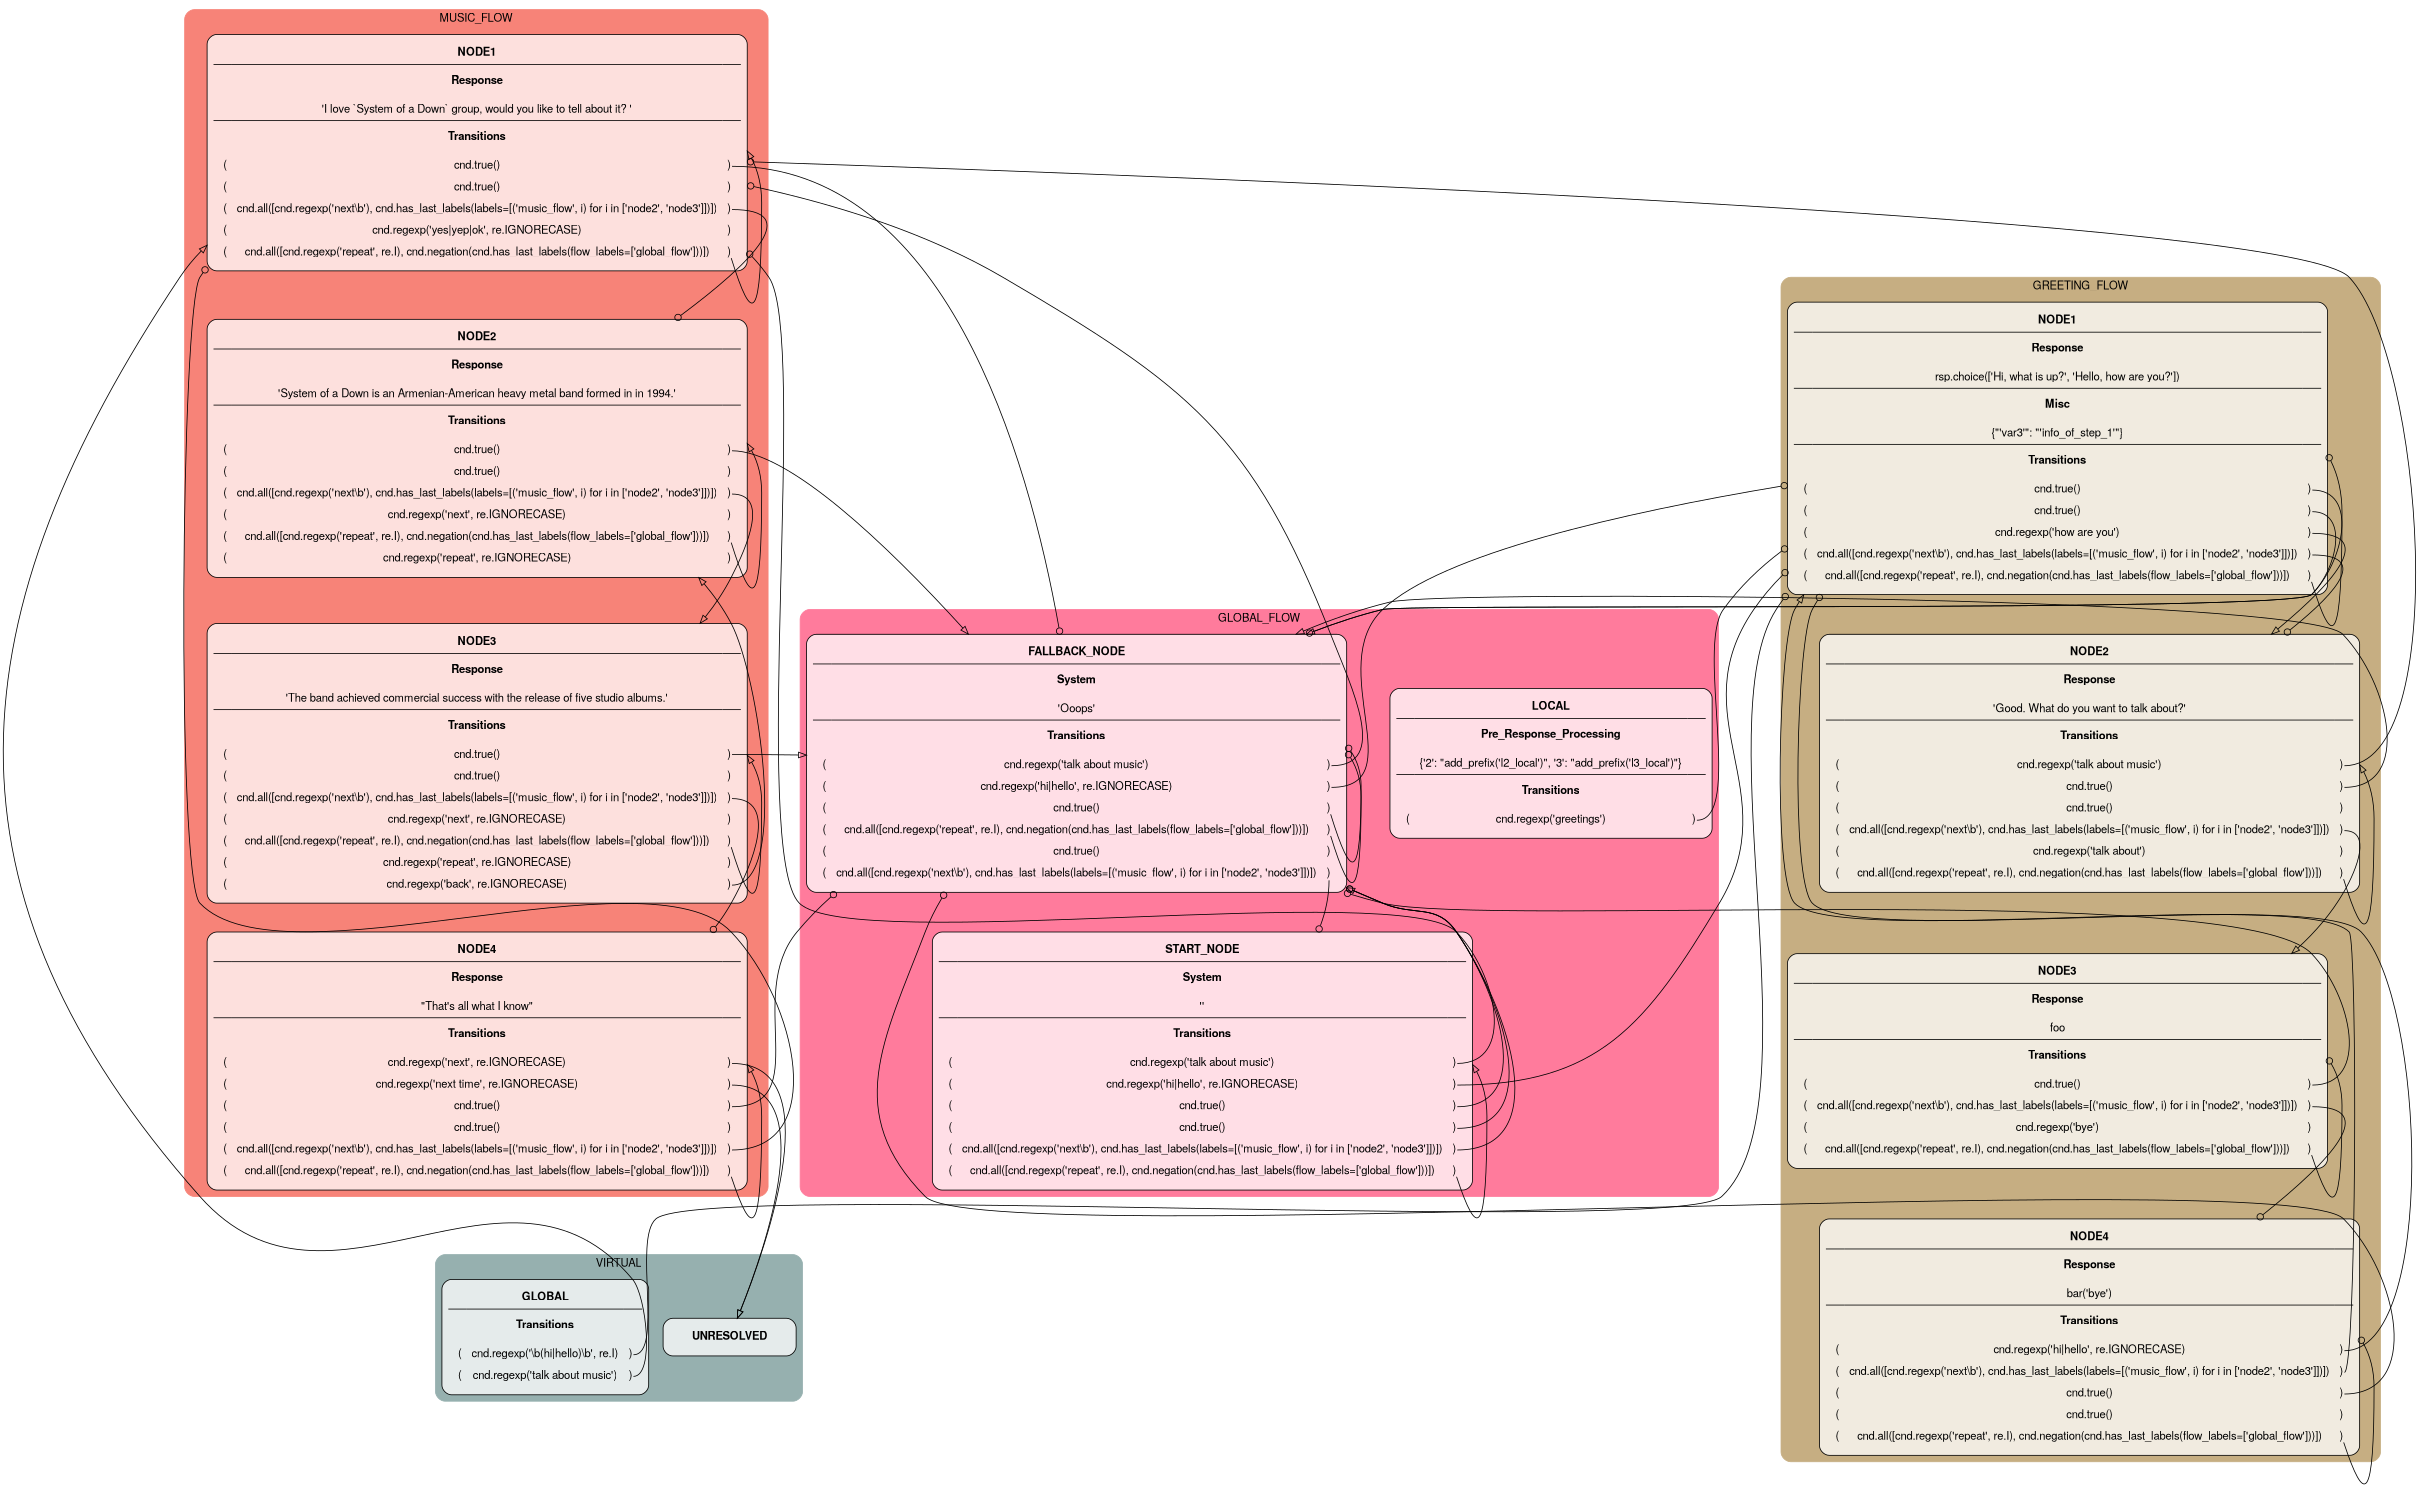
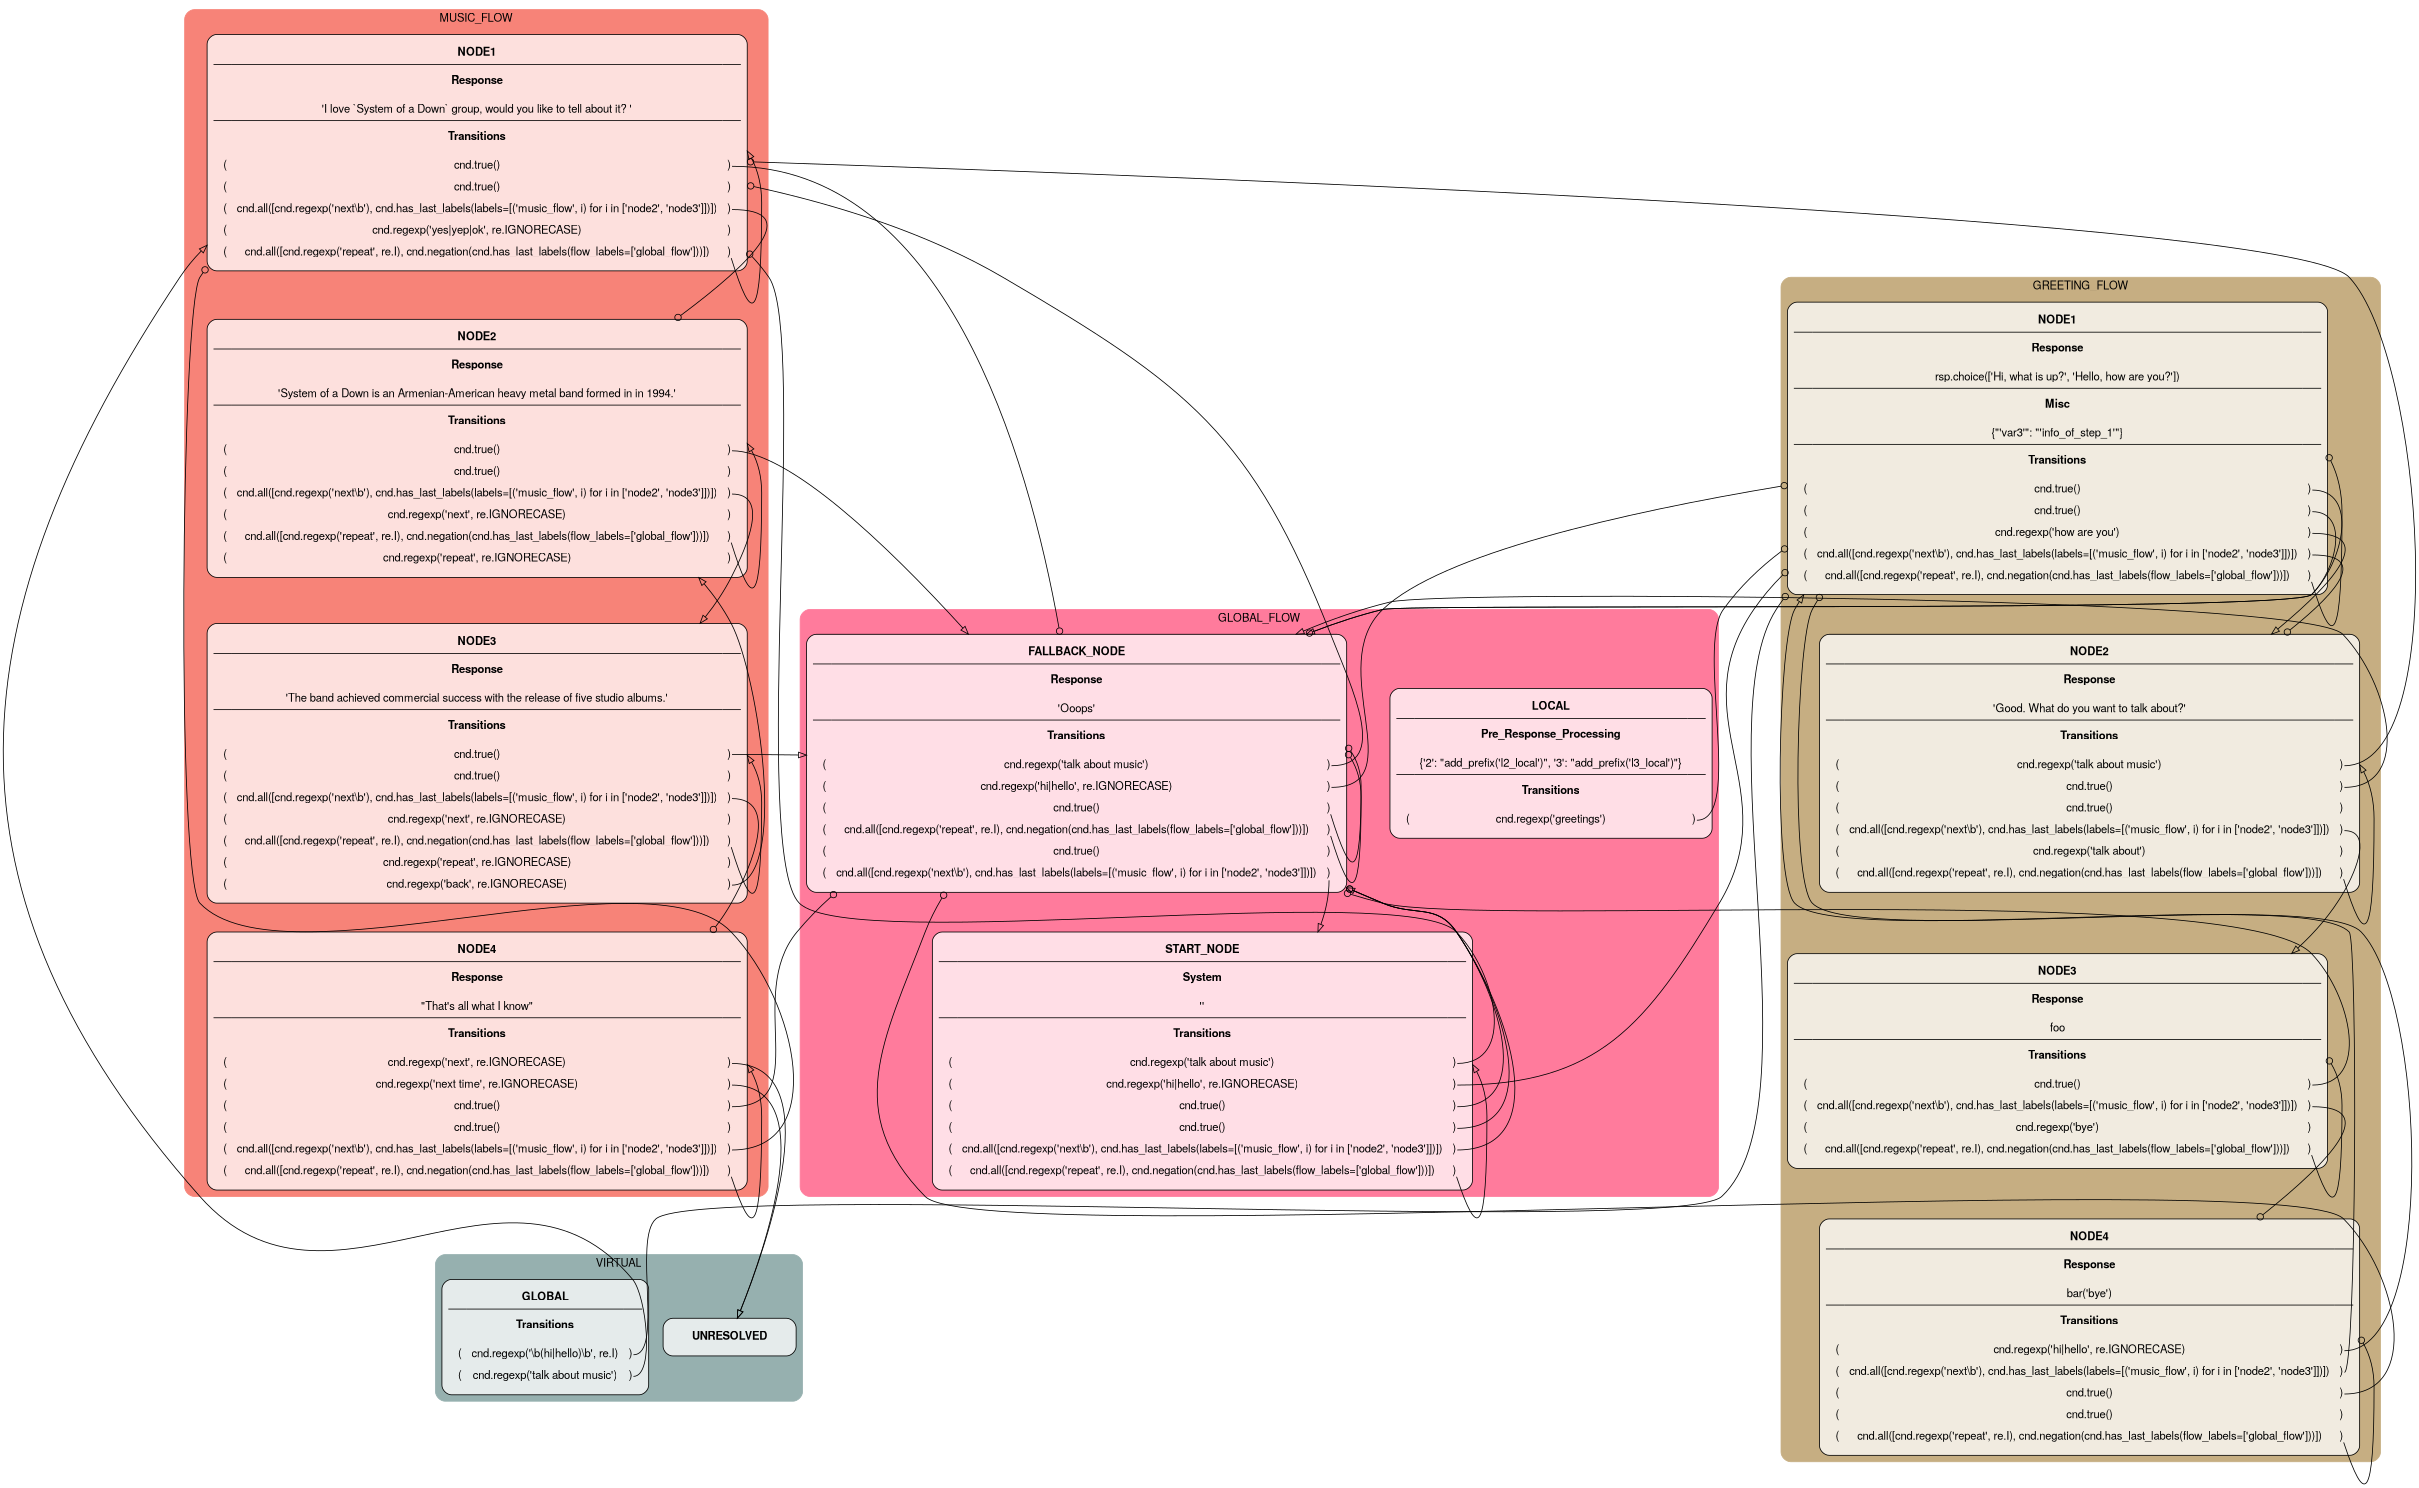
node "FALLBACK_NODE": text "System" -> "Response"
edge "FALLBACK_NODE" -> "START_NODE": arrowhead odot -> onormal
